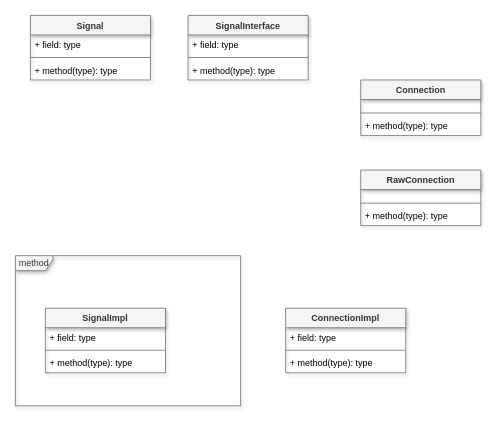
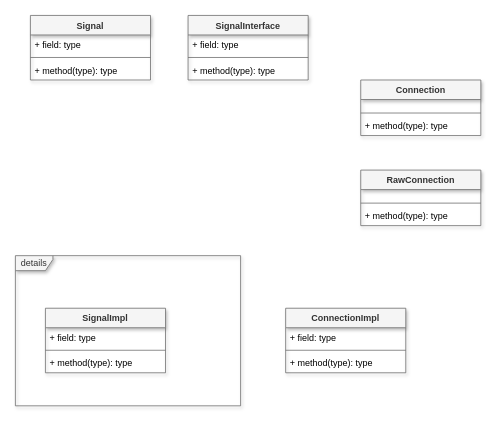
node "method": label "method" -> "details"
